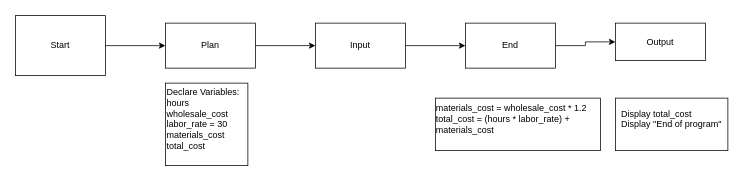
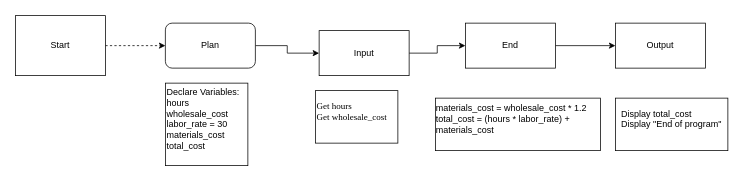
node "Output": size 90x38 -> 90x45
edge "Start" -> "Plan": style solid -> dashed
node "Plan": shape rectangle -> rounded rectangle
node "Input": moved (360, 45) -> (364, 53)
node "Get hours Get wholesale_cost": added
